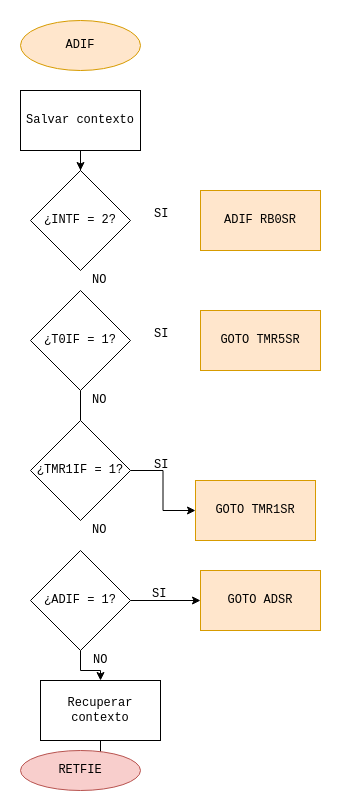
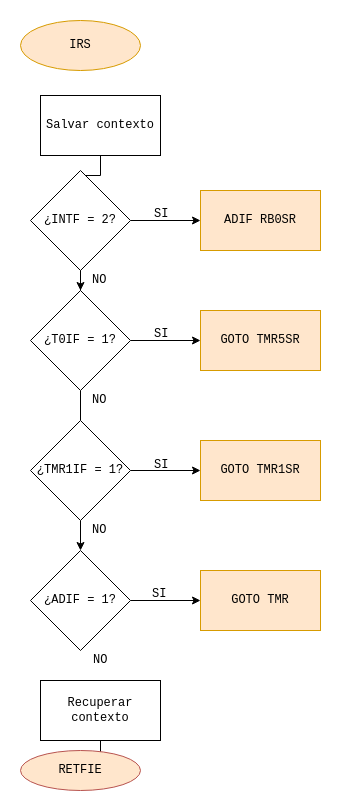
node "ADIF": label "ADIF" -> "IRS"
node "Salvar contexto": moved (81, 121) -> (101, 126)
edge "¿INTF = 2?" -> "ADIF RB0SR": added
edge "¿INTF = 2?" -> "¿T0IF = 1?": added
edge "¿T0IF = 1?" -> "GOTO TMR5SR": added
node "GOTO TMR1SR": moved (256, 511) -> (261, 471)
edge "¿TMR1IF = 1?" -> "¿ADIF = 1?": added
node "GOTO ADSR": label "GOTO ADSR" -> "GOTO TMR"
edge "¿ADIF = 1?" -> "Recuperar contexto": removed
node "RETFIE": fillcolor #f8cecc -> #ffe6cc
